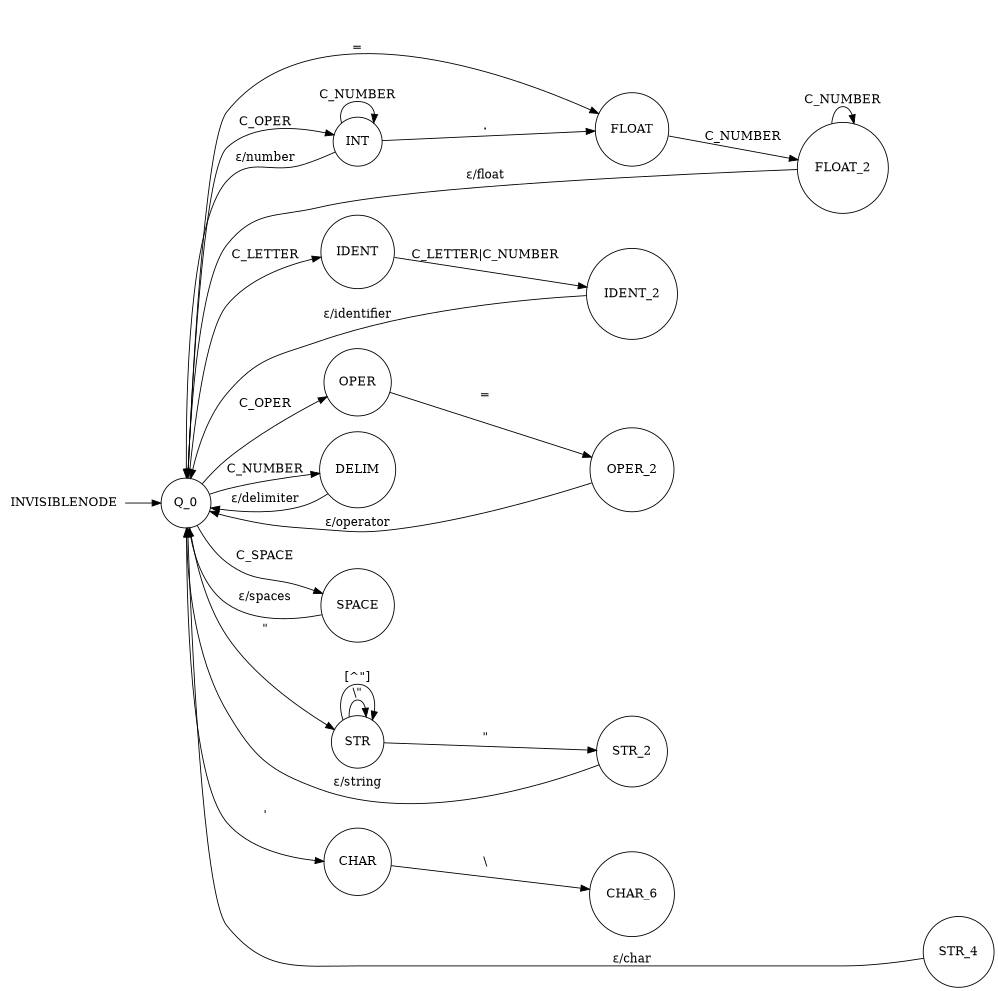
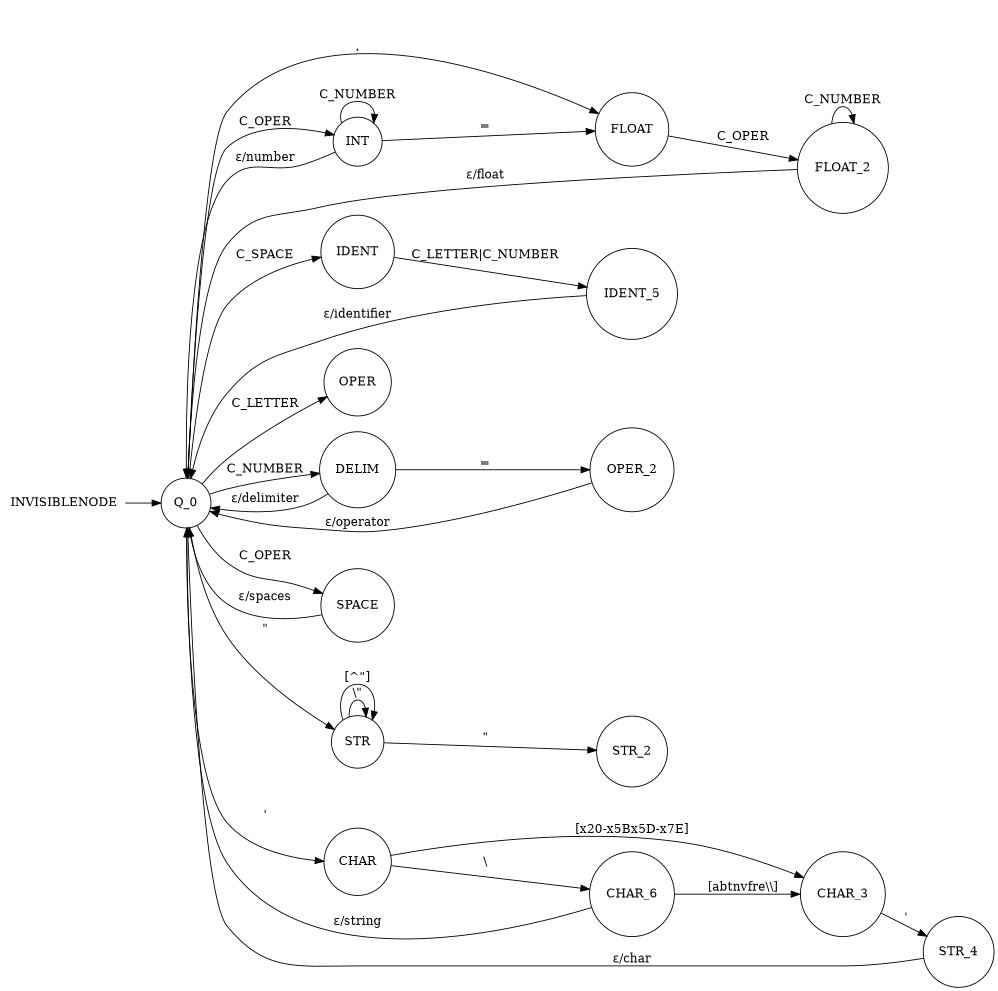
edge "Q_0" -> "FLOAT": label "=" -> "."
edge "INT" -> "FLOAT": label "." -> "="
edge "FLOAT" -> "FLOAT_2": label "C_NUMBER" -> "C_OPER"
edge "Q_0" -> "IDENT": label "C_LETTER" -> "C_SPACE"
node "IDENT_2": label "IDENT_2" -> "IDENT_5"
edge "Q_0" -> "OPER": label "C_OPER" -> "C_LETTER"
edge "OPER" -> "OPER_2": now "DELIM" -> "OPER_2"
edge "Q_0" -> "SPACE": label "C_SPACE" -> "C_OPER"
edge "STR_2" -> "Q_0": now "CHAR_6" -> "Q_0"
node "CHAR_3": added
